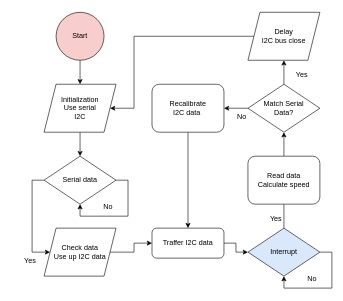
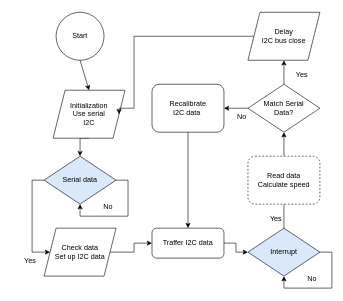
node "Start": fillcolor #f8cecc -> #ffffff
node "Initialization Use serial I2C": moved (80, 108) -> (89, 114)
node "Serial data": fillcolor #ffffff -> #dae8fc
node "Read data Calculate speed": style solid -> dashed
node "Check data Use up I2C data": label "Check data Use up I2C data" -> "Check data Set up I2C data"
